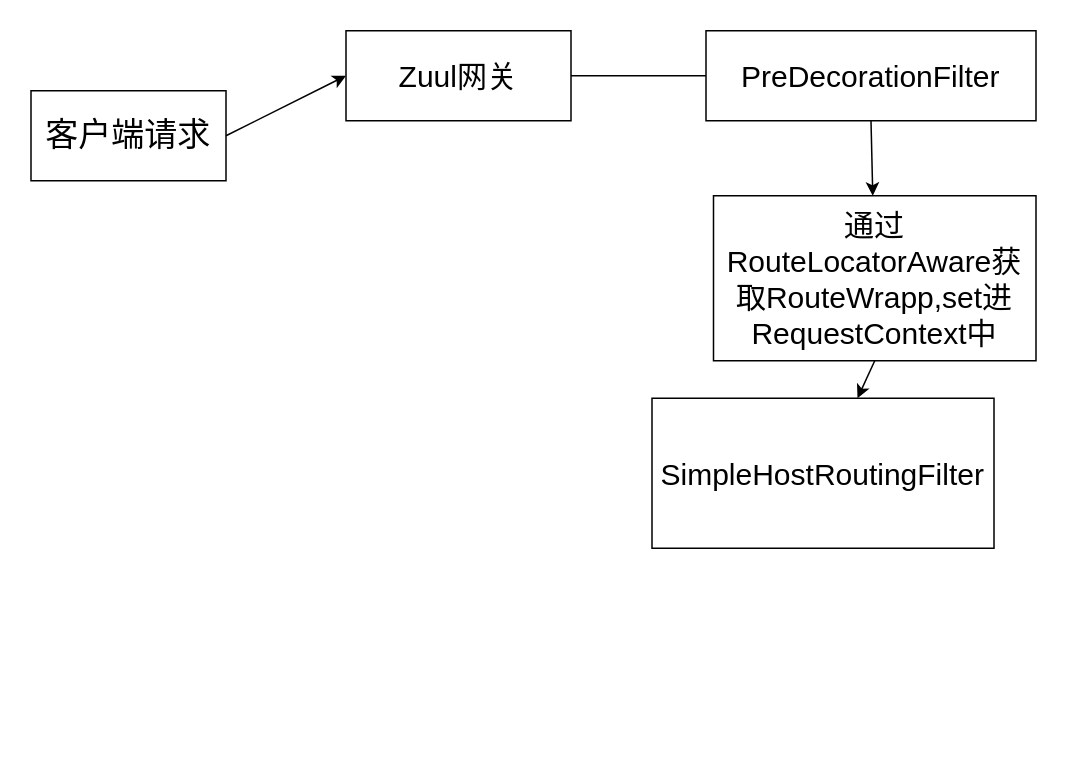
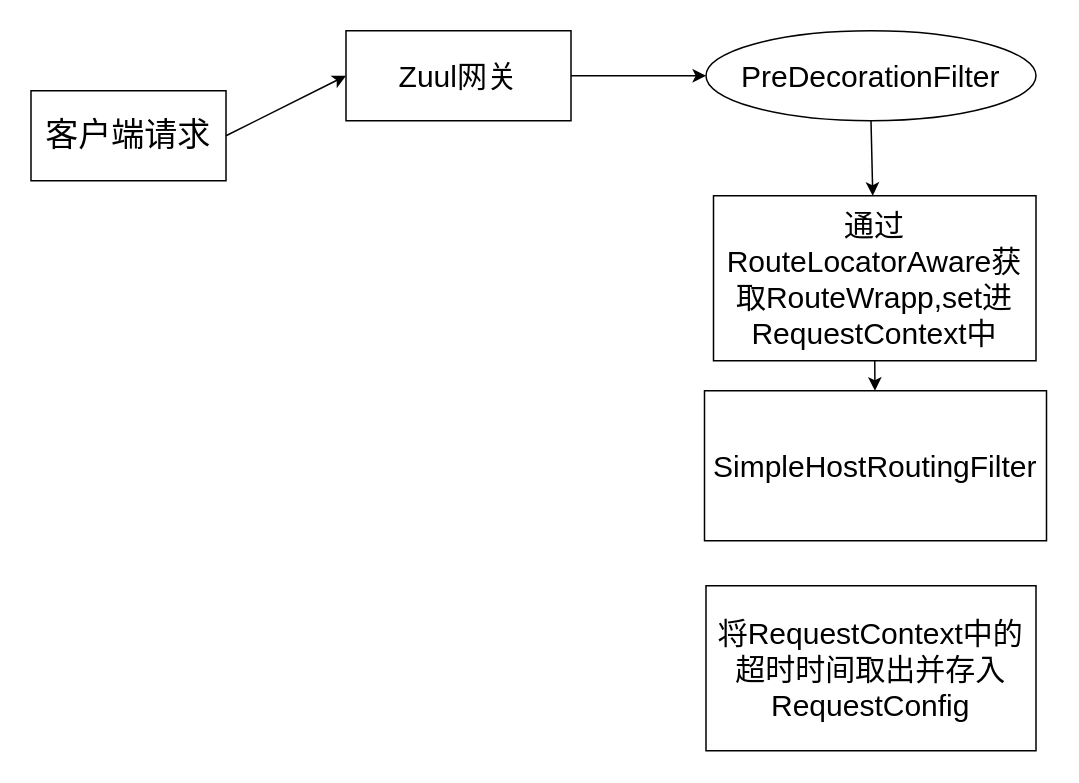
edge "Zuul网关" -- "PreDecorationFilter": arrowhead none -> classic
node "PreDecorationFilter": shape rectangle -> ellipse
node "SimpleHostRoutingFilter": moved (823, 473) -> (875, 466)
node "将RequestContext中的超时时间取出并存入RequestConfig": added
